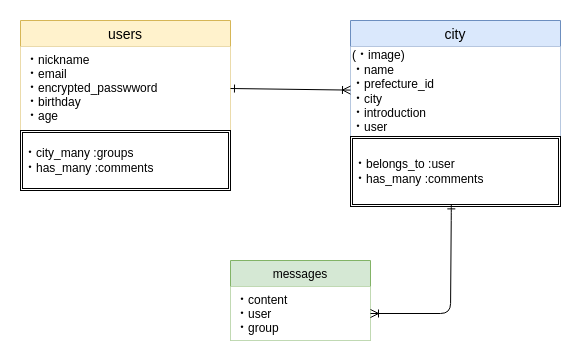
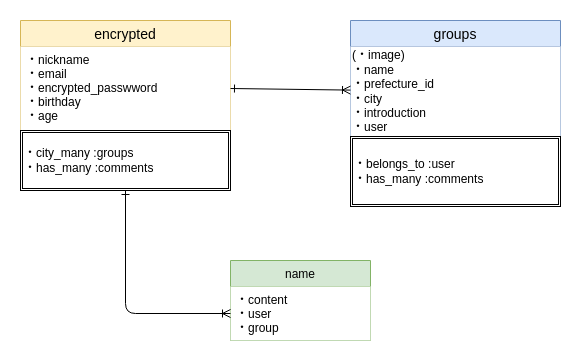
node "users": label "users" -> "encrypted"
node "city": label "city" -> "groups"
node "messages": label "messages" -> "name"
edge "・belongs_to :user ・has_many :comments" -- "・content ・user ・group": removed
edge "・city_many :groups ・has_many :comments" -- "・content ・user ・group": added
